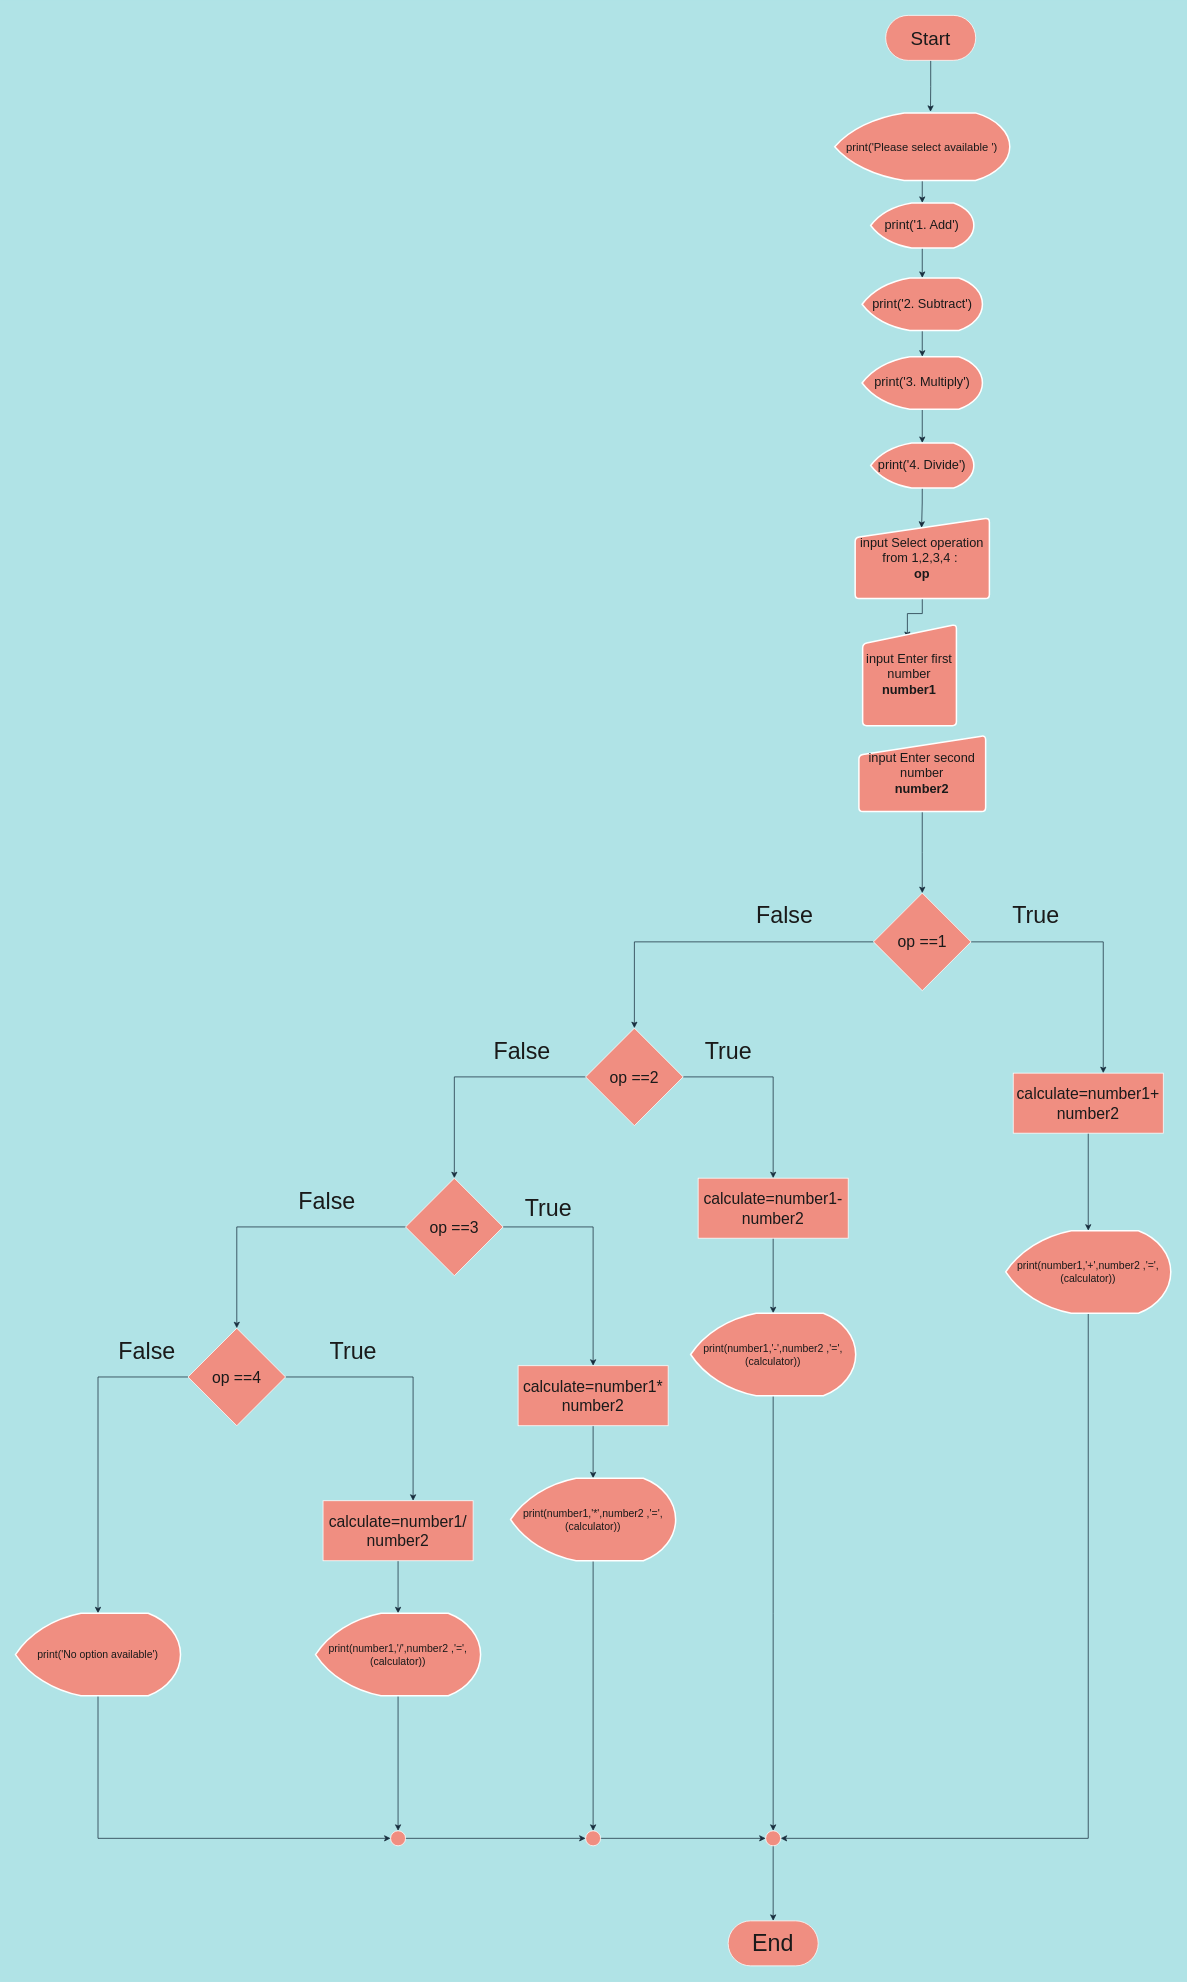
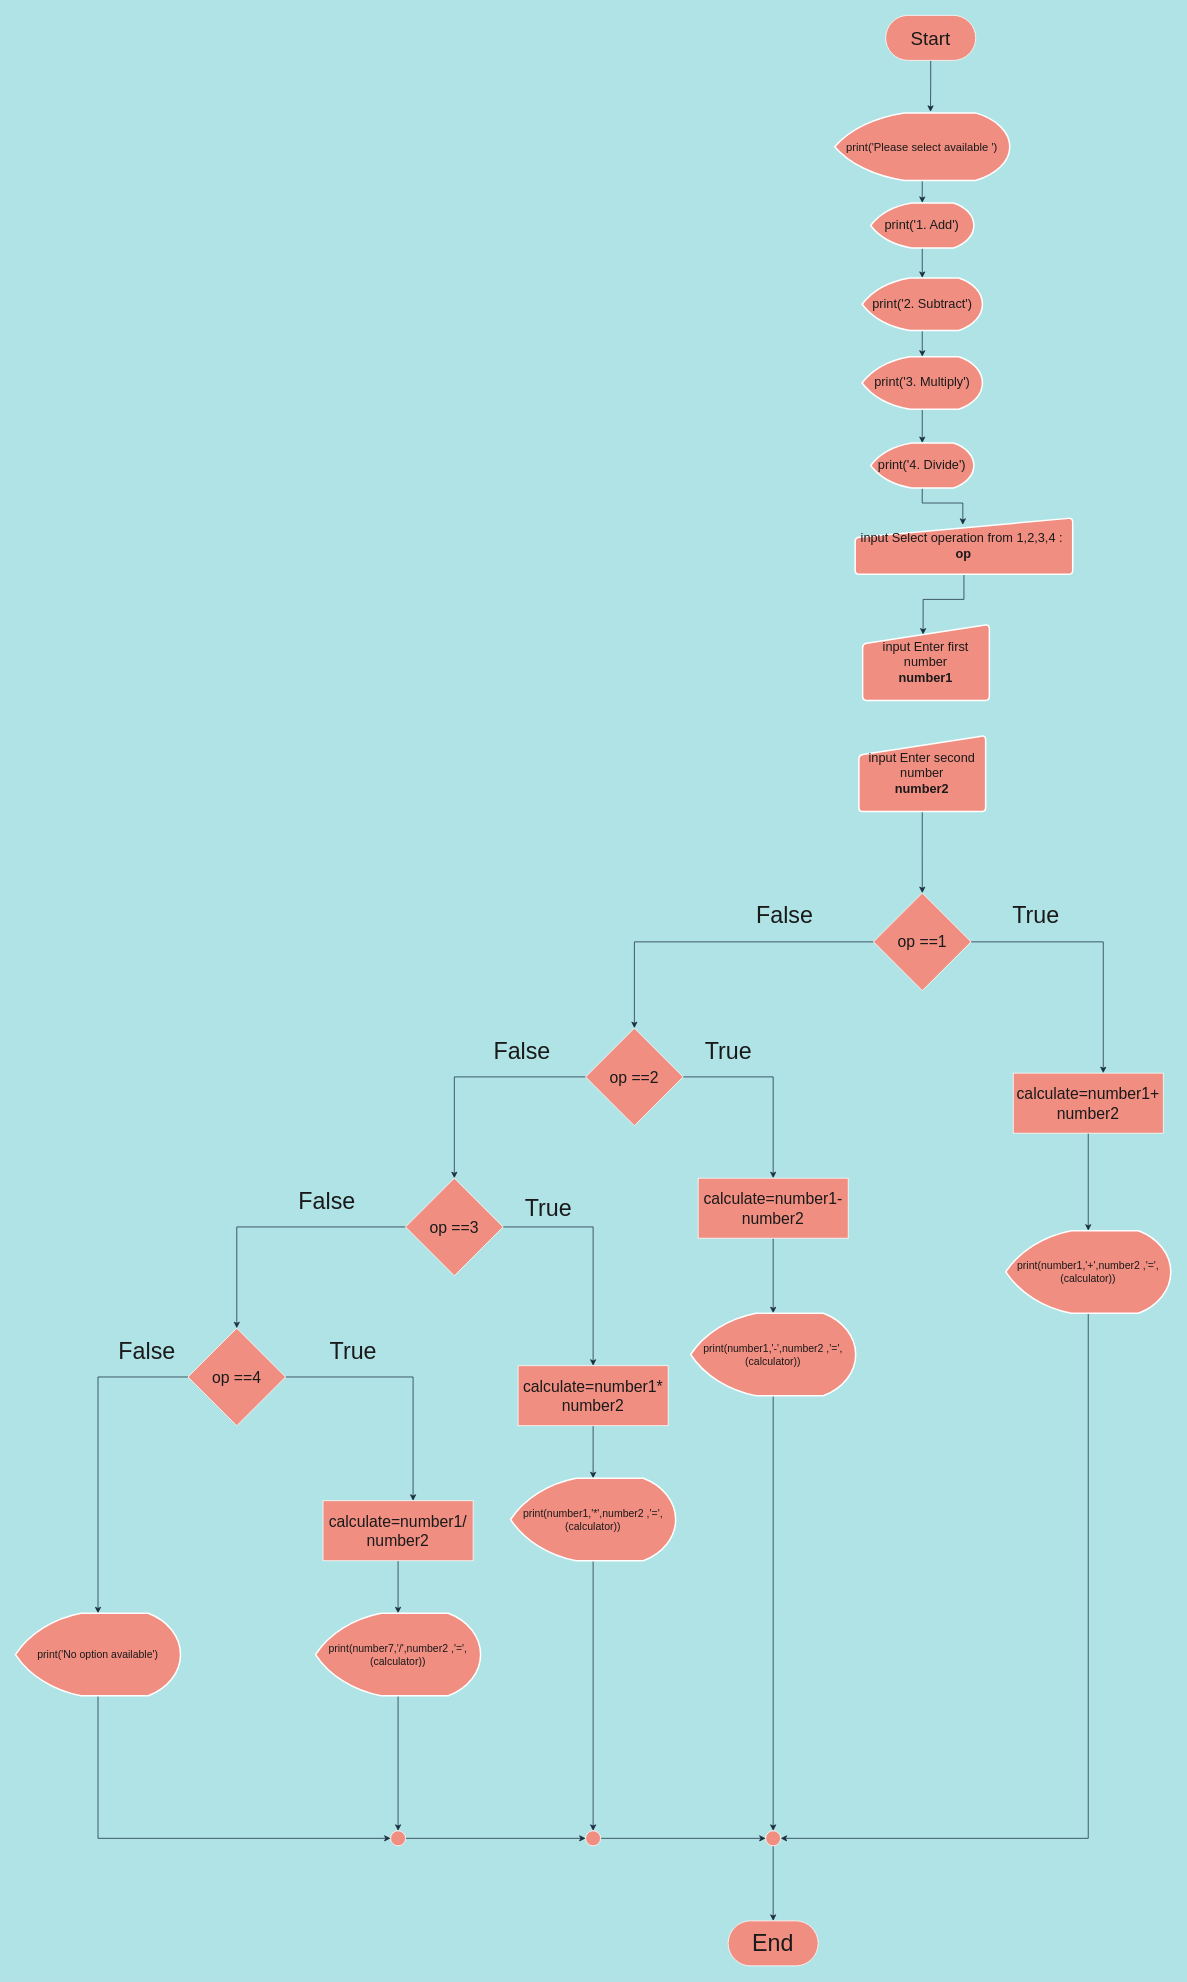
node "input Select operation from 1,2,3,4 : op": size 134x81 -> 218x56
node "input Enter first number number1": size 94x101 -> 127x76
node "print(number1,'/',number2 ,'=',(calculator))": label "print(number1,'/',number2 ,'=',(calculator))" -> "print(number7,'/',number2 ,'=',(calculator))"
